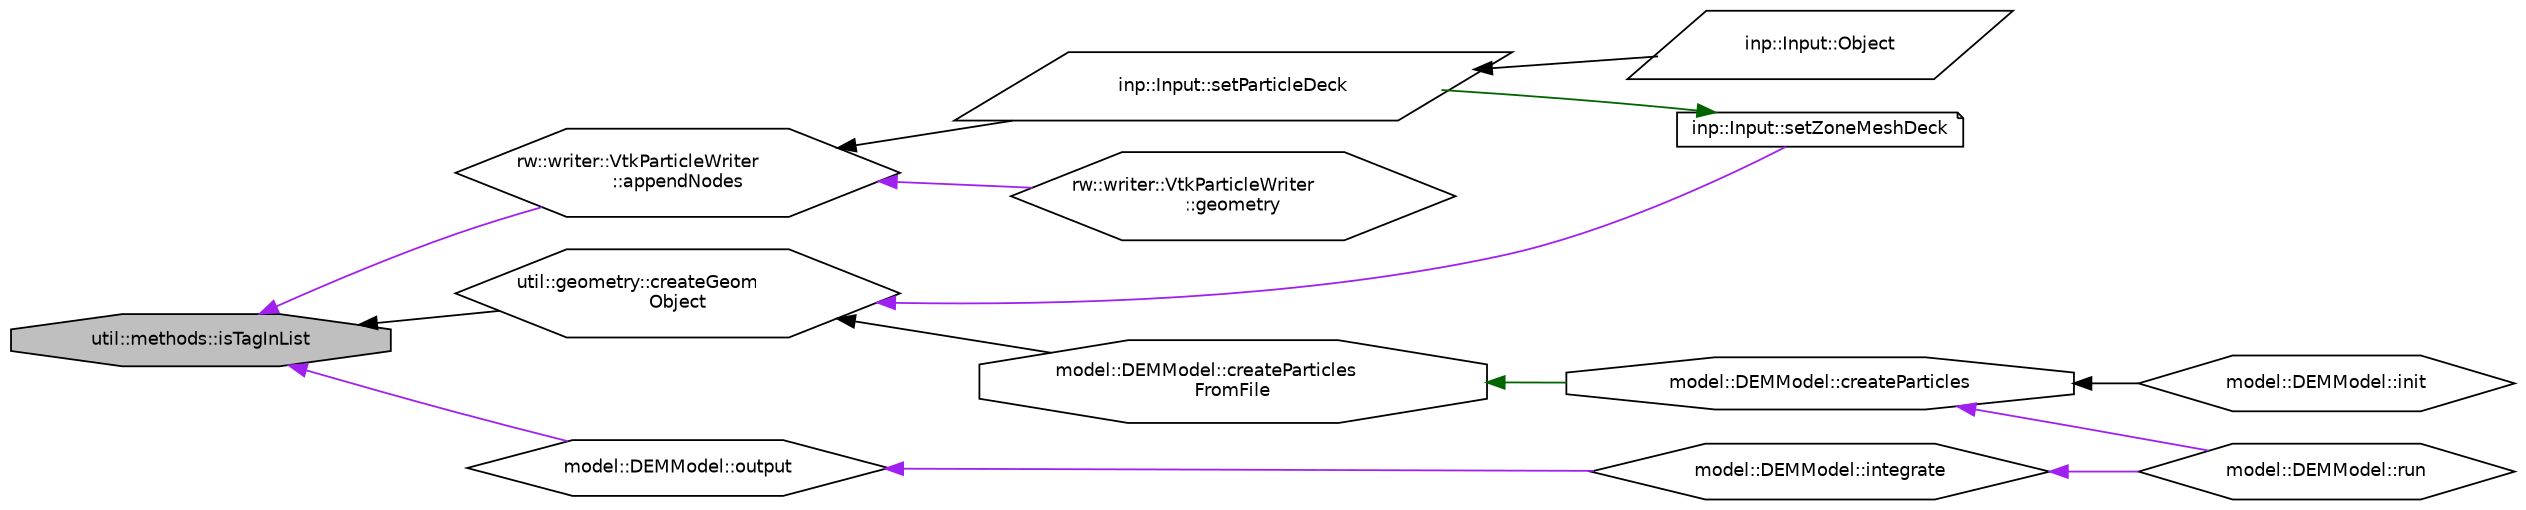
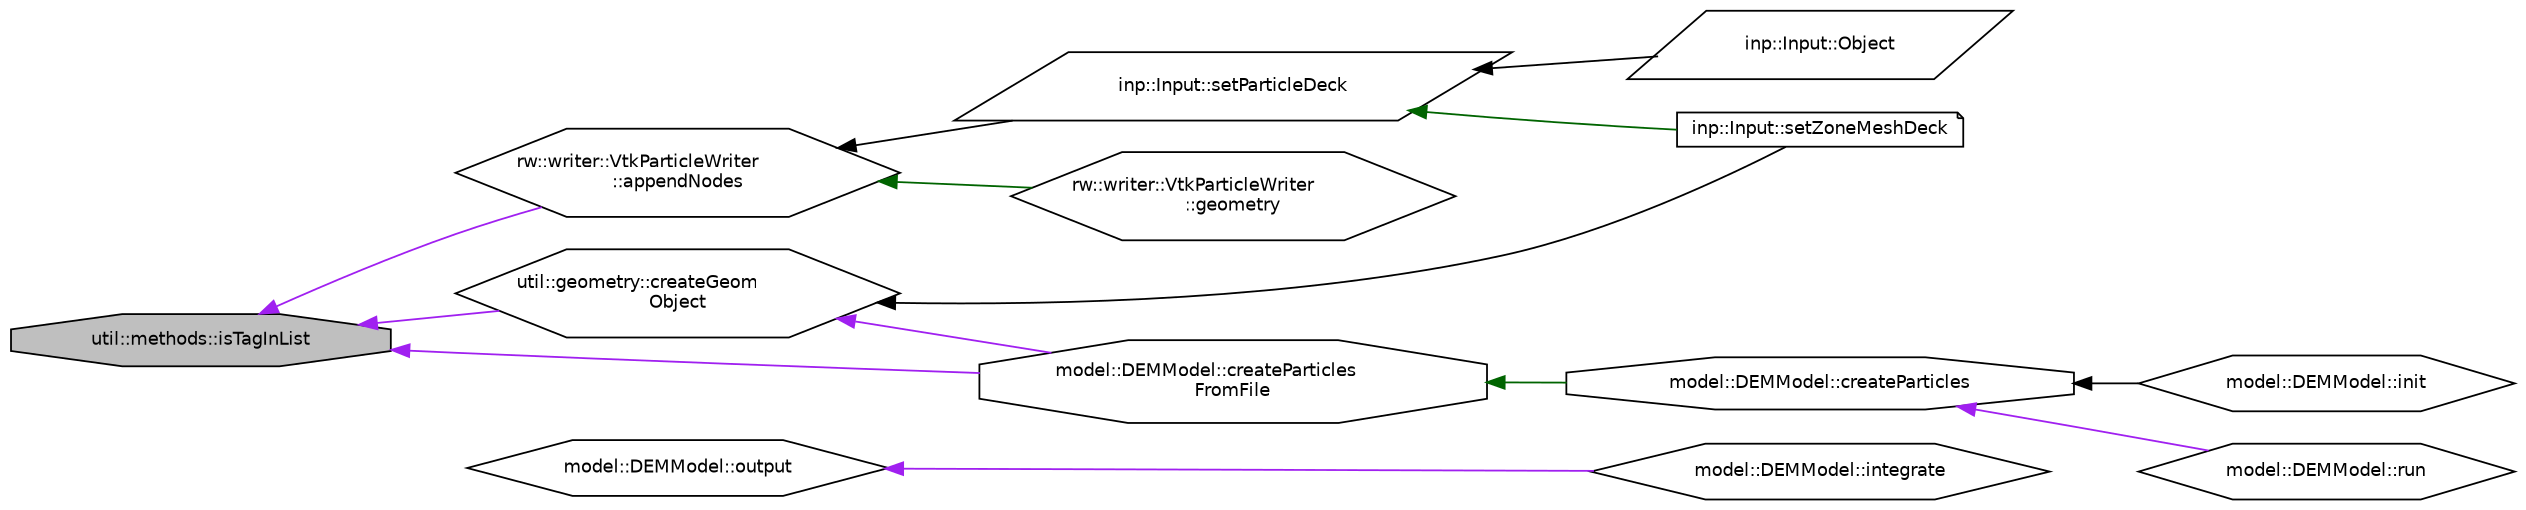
edge "inp::Input::setParticleDeck" -> "inp::Input::setZoneMeshDeck": reversed
edge "rw::writer::VtkParticleWriter ::geometry" -> "rw::writer::VtkParticleWriter ::appendNodes": color purple -> darkgreen
edge "inp::Input::setZoneMeshDeck" -> "util::geometry::createGeom Object": color purple -> black
edge "util::geometry::createGeom Object" -> "util::methods::isTagInList": color black -> purple
edge "model::DEMModel::createParticles FromFile" -> "util::geometry::createGeom Object": color black -> purple
edge "model::DEMModel::output" -> "util::methods::isTagInList": now "model::DEMModel::createParticles FromFile" -> "util::methods::isTagInList"
edge "model::DEMModel::run" -> "model::DEMModel::integrate": removed
